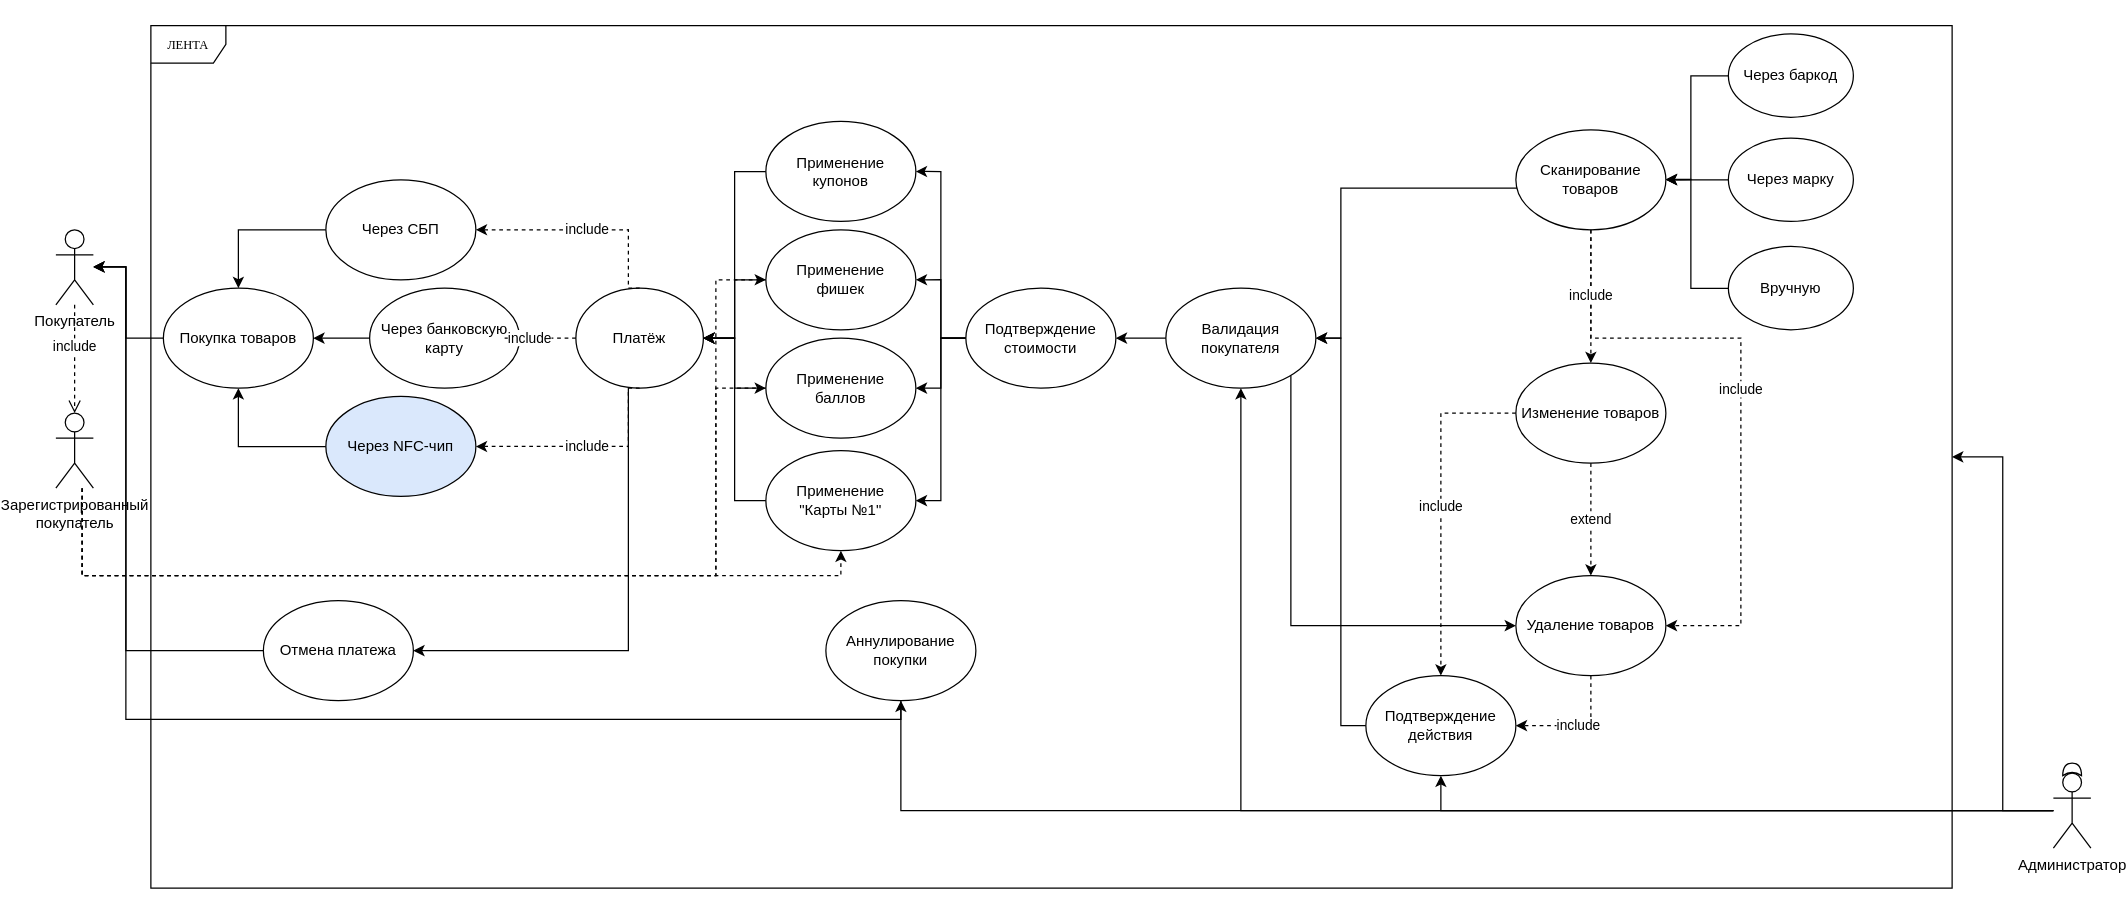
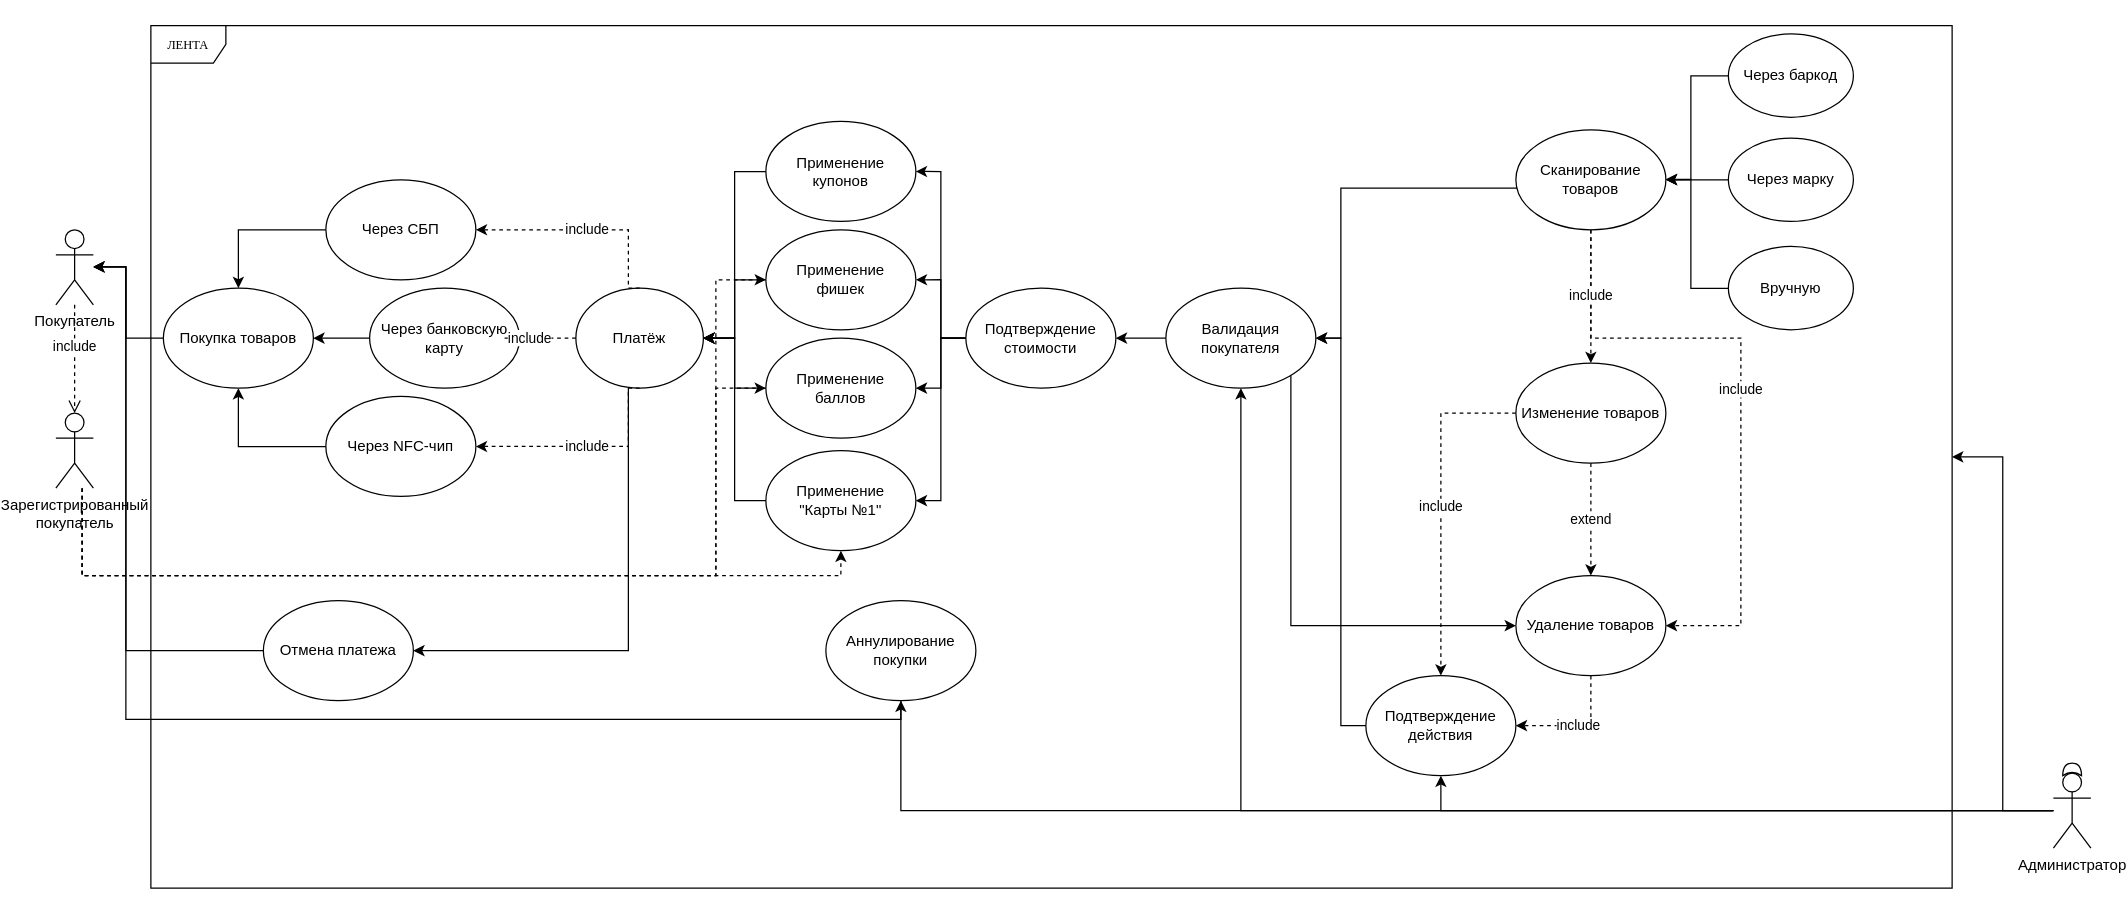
node "Через NFC-чип": fillcolor #dae8fc -> #ffffff
